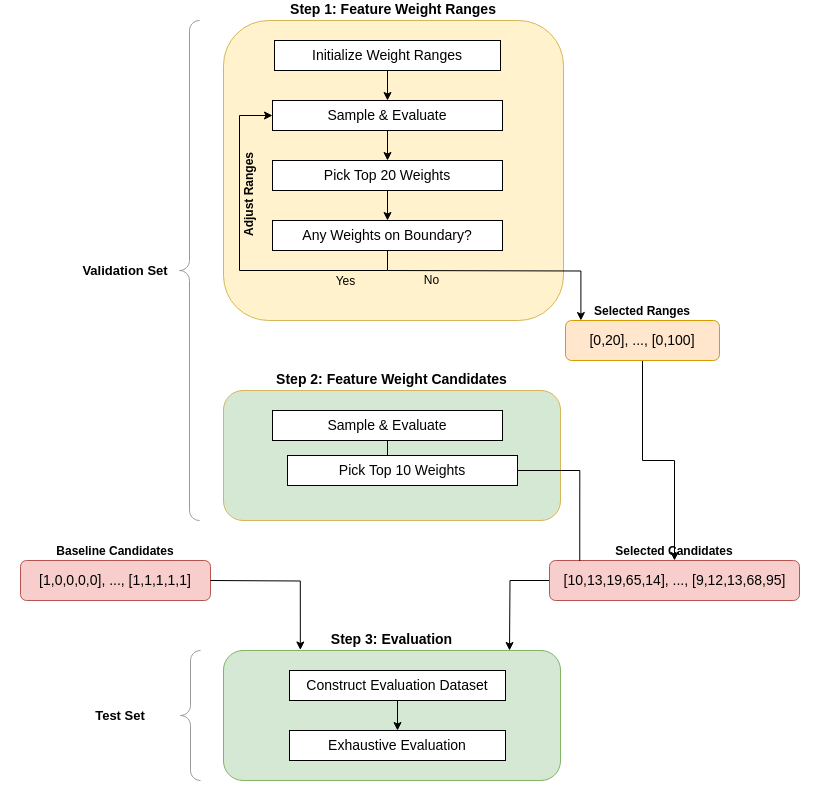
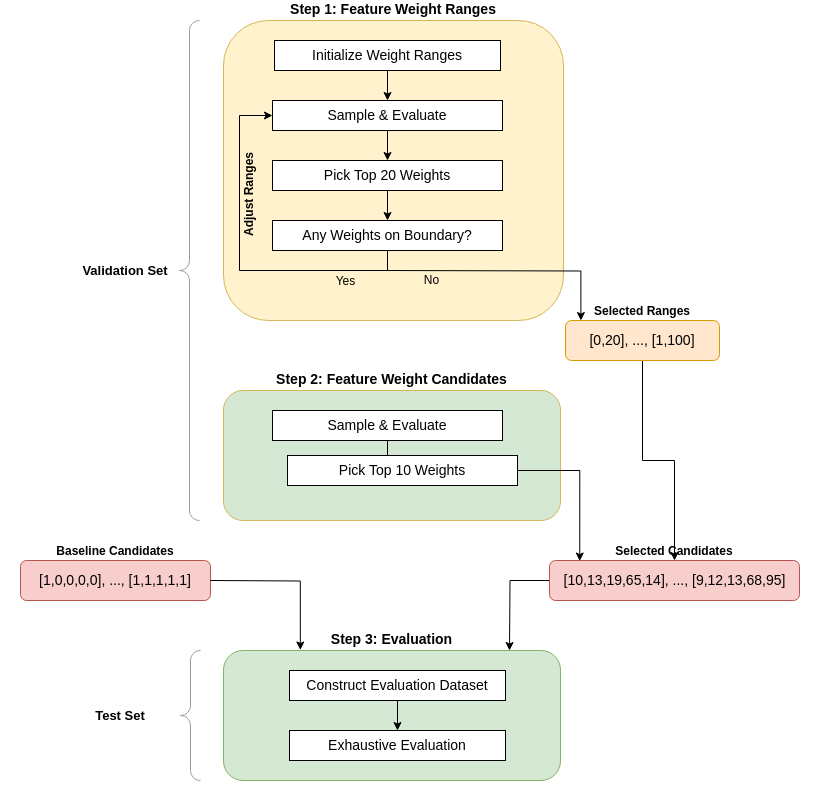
node "[0,20], ..., [0,100]": label "[0,20], ..., [0,100]" -> "[0,20], ..., [1,100]"
edge "Pick Top 10 Weights" -- "Selected Candidates": arrowhead none -> classic
